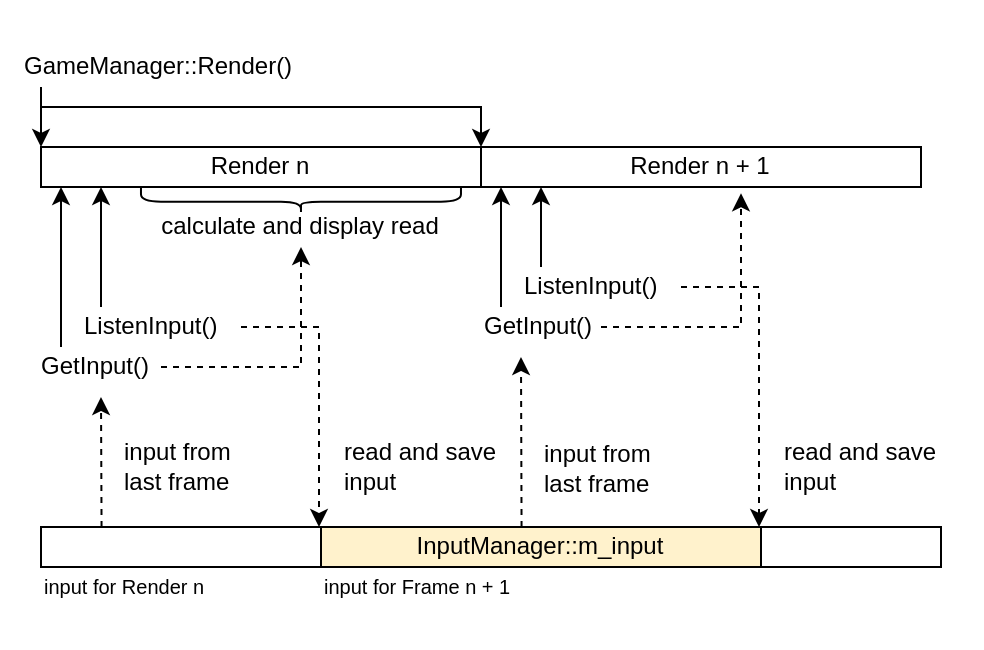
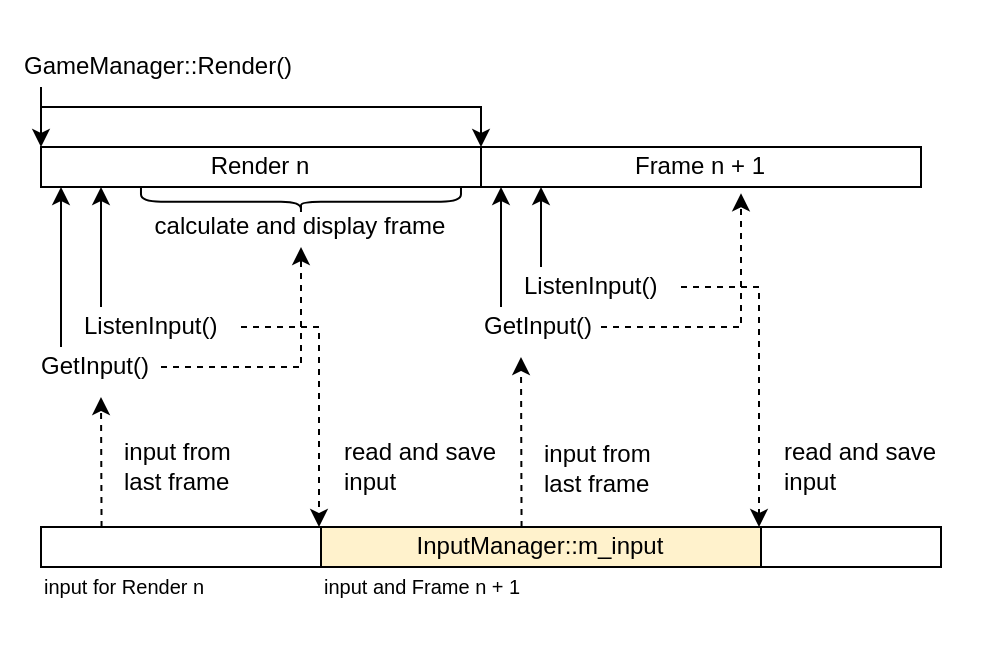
node "Render n + 1": label "Render n + 1" -> "Frame n + 1"
node "calculate and display read": label "calculate and display read" -> "calculate and display frame"
node "input for Frame n + 1": label "input for Frame n + 1" -> "input and Frame n + 1"
